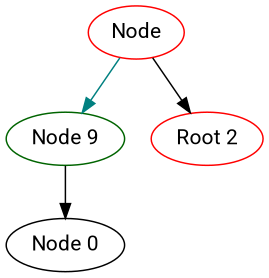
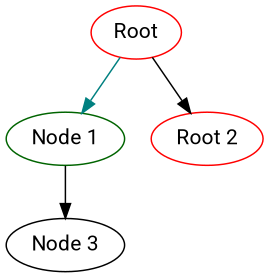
node "Node": label "Node" -> "Root"
node "Node 9": label "Node 9" -> "Node 1"
node "Node 0": label "Node 0" -> "Node 3"
